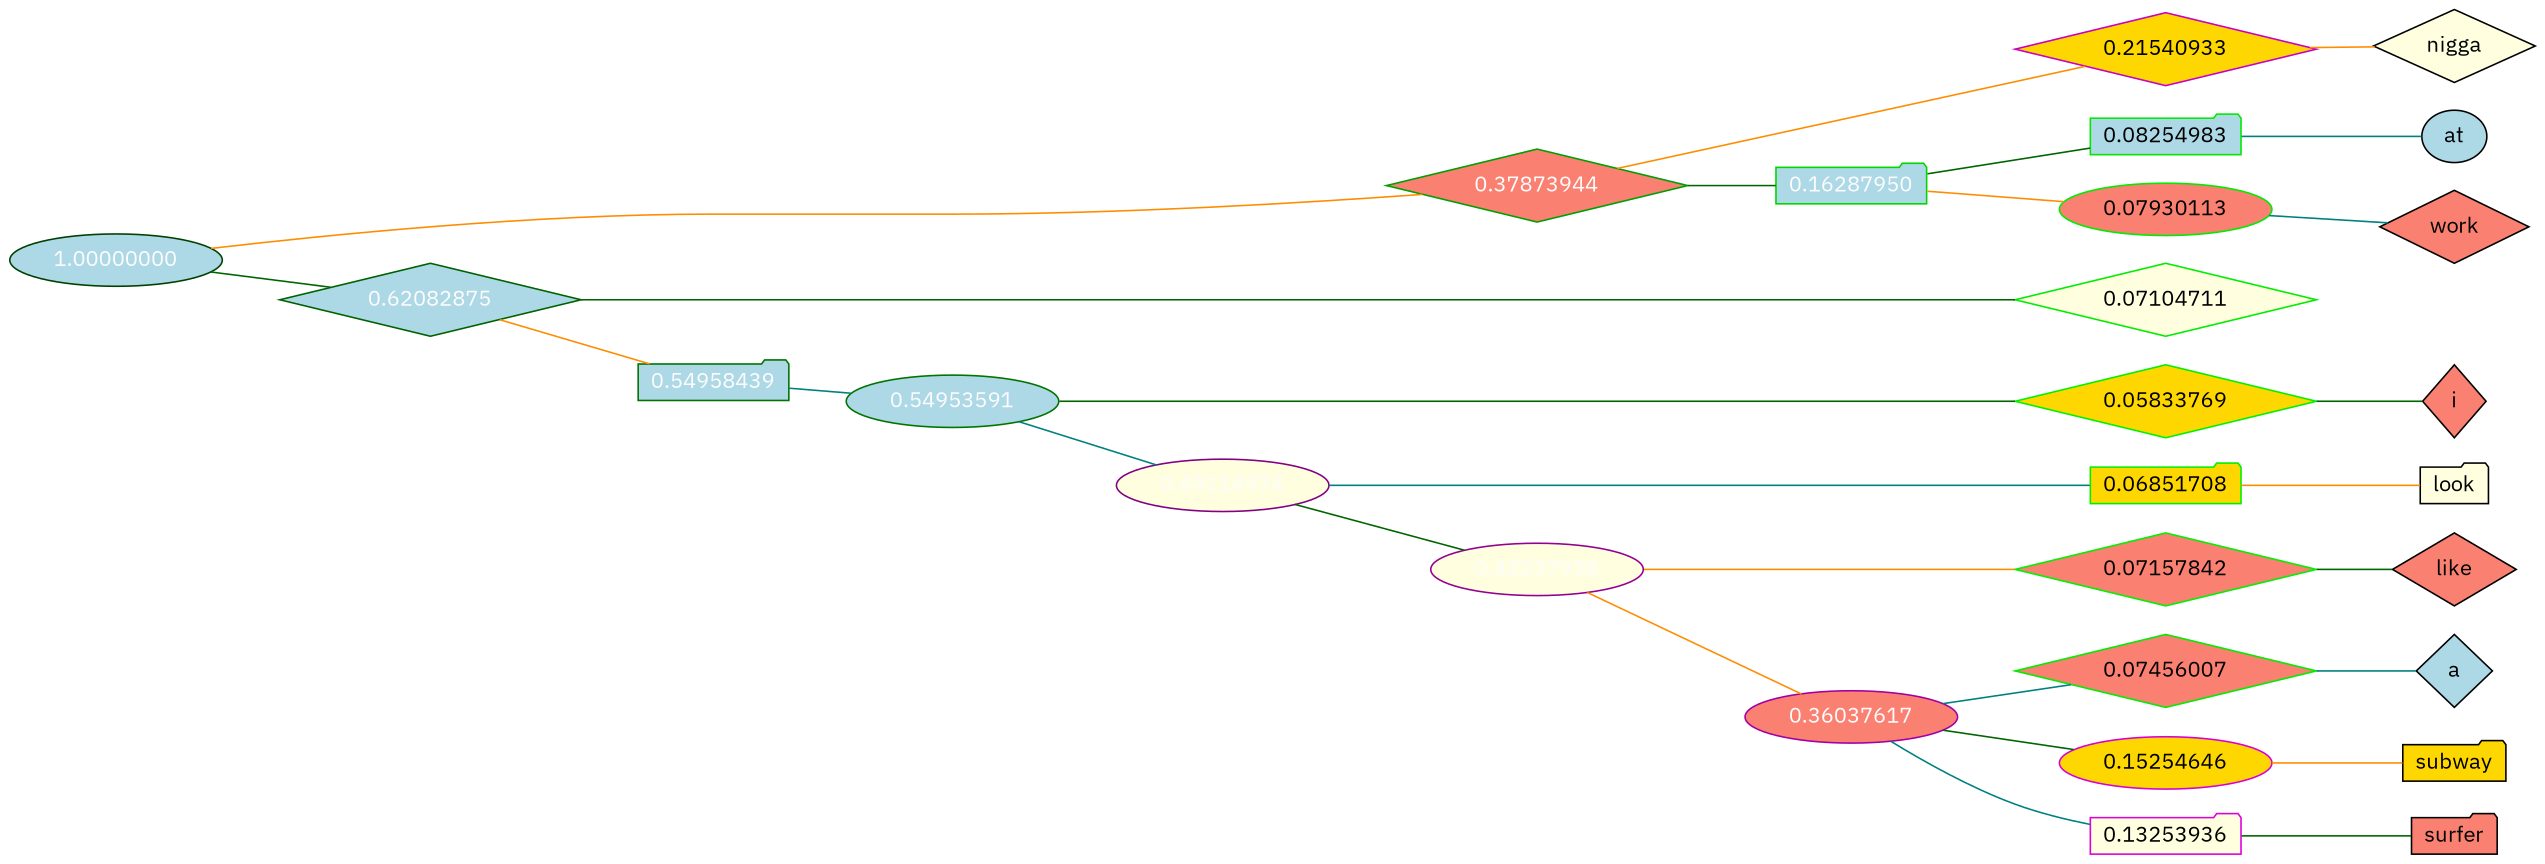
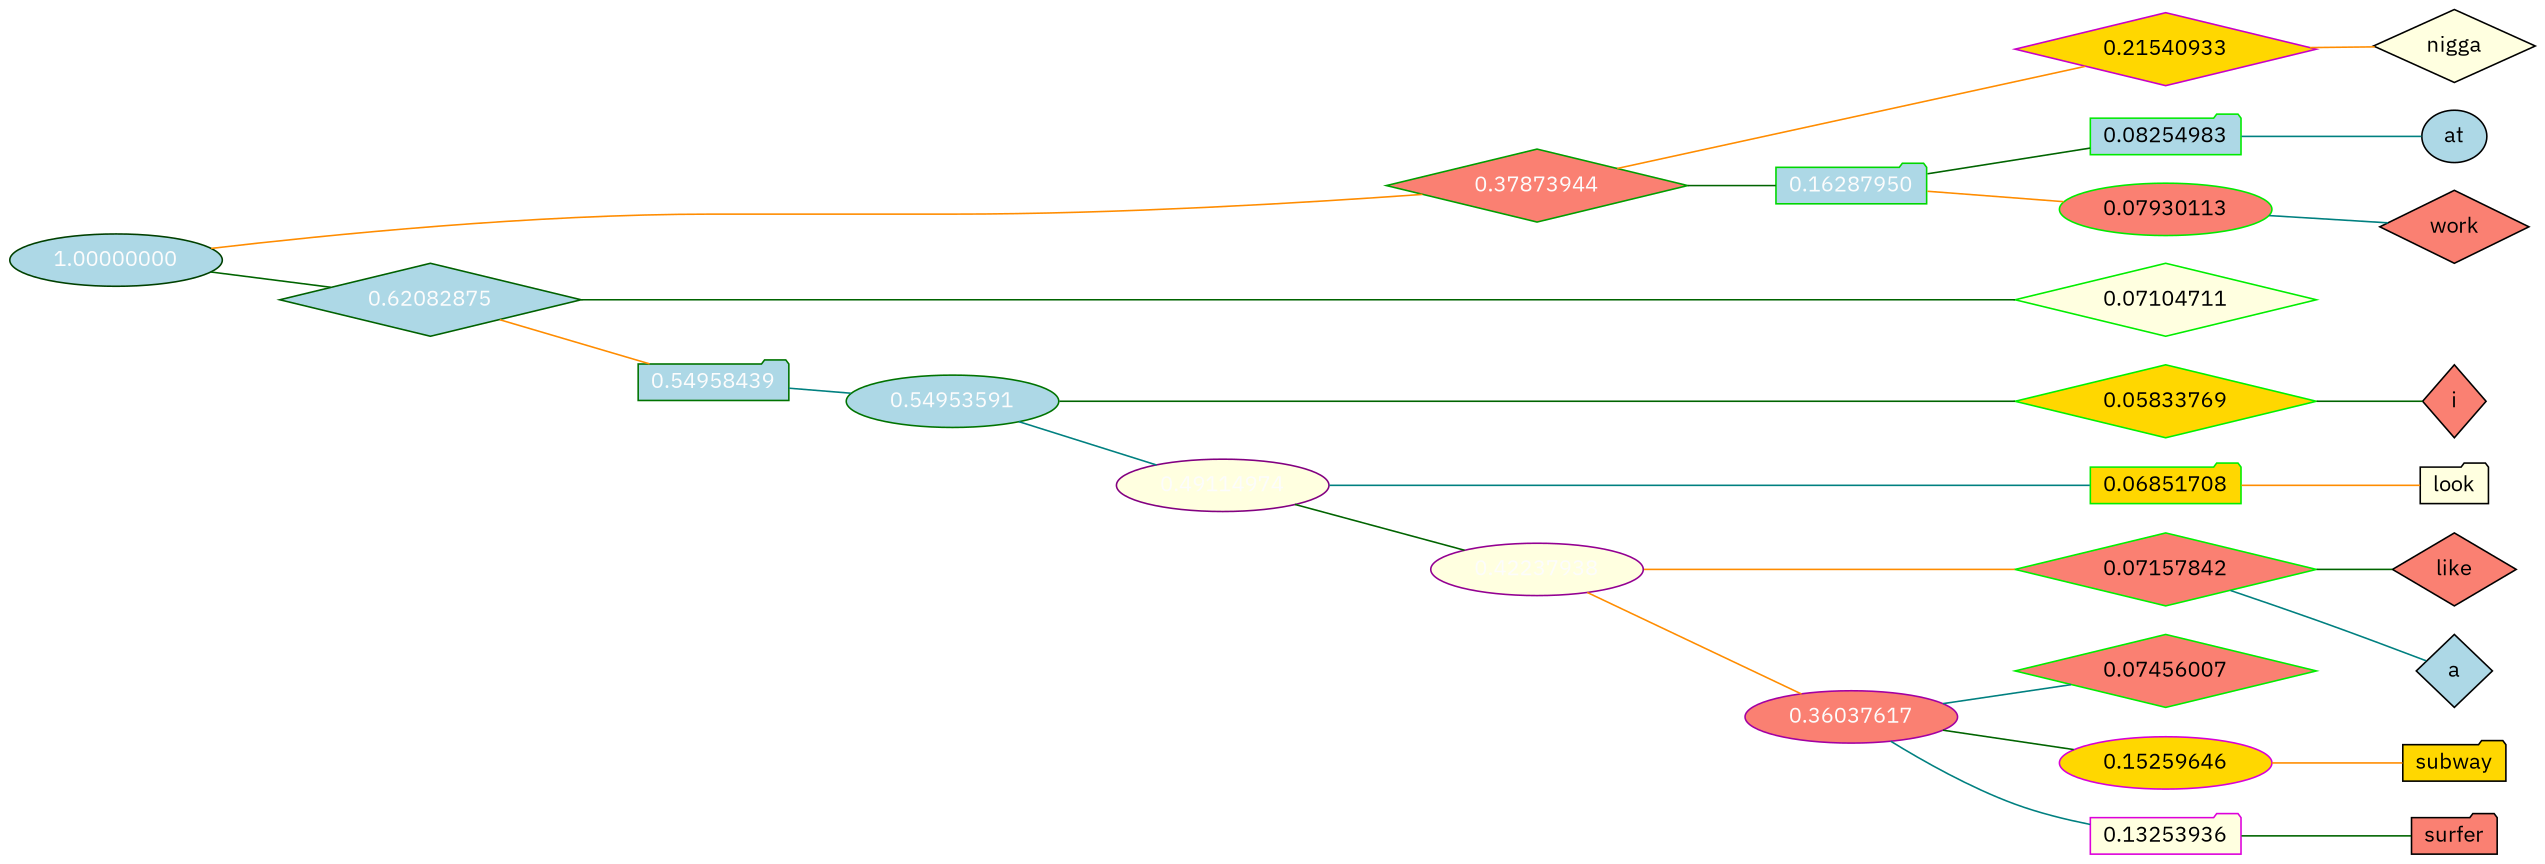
edge "0.07456007" -- "a": now "0.07157842" -- "a"
node "0.15254646": label "0.15254646" -> "0.15259646"
